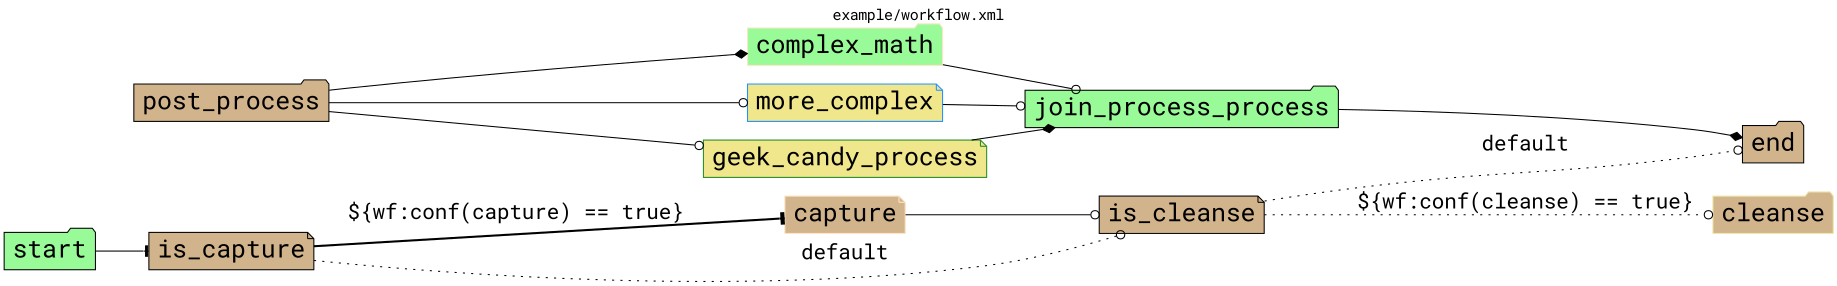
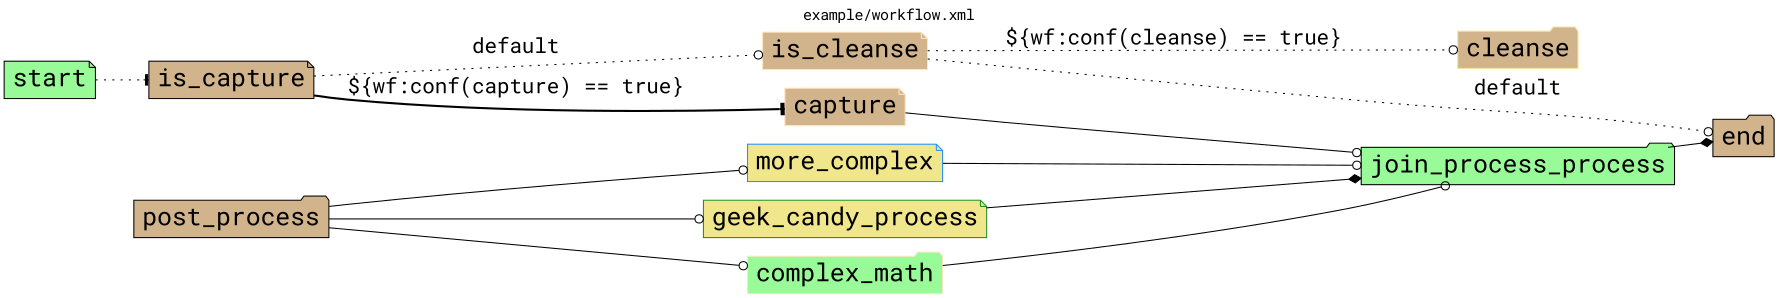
edge "post_process" -> "complex_math": arrowhead diamond -> odot
edge "capture" -> "is_cleanse": now "capture" -> "join_process_process"
node "is_cleanse": color black -> bisque
node "start": shape folder -> note
edge "start" -> "is_capture": style solid -> dotted
